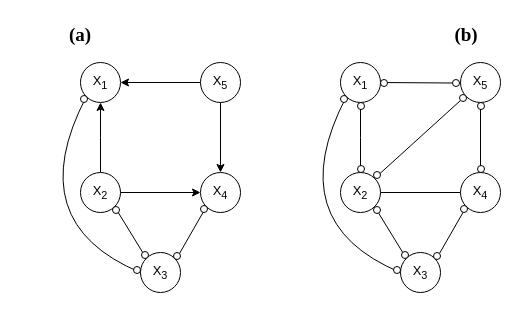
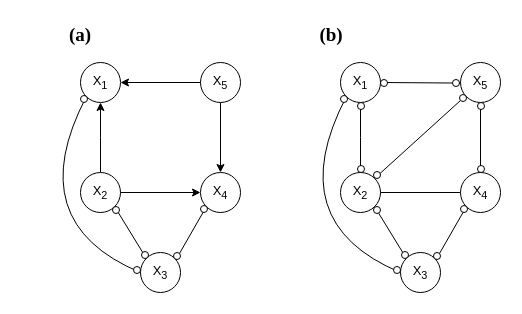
node "(b)": moved (466, 36) -> (331, 36)
